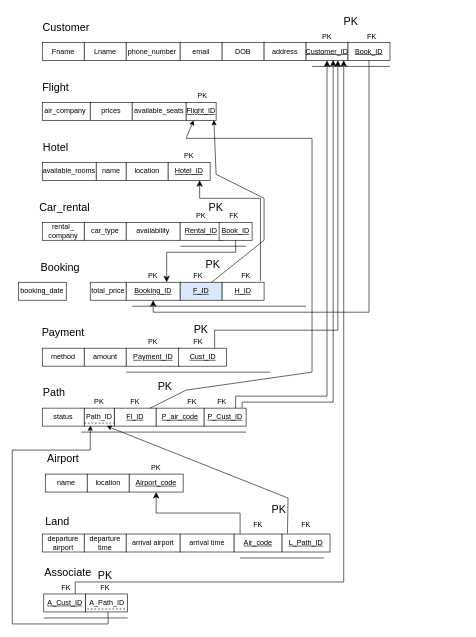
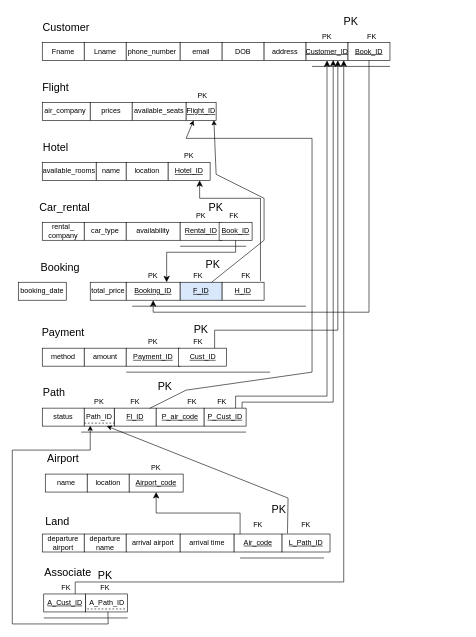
node "departure time": label "departure time" -> "departure name"
